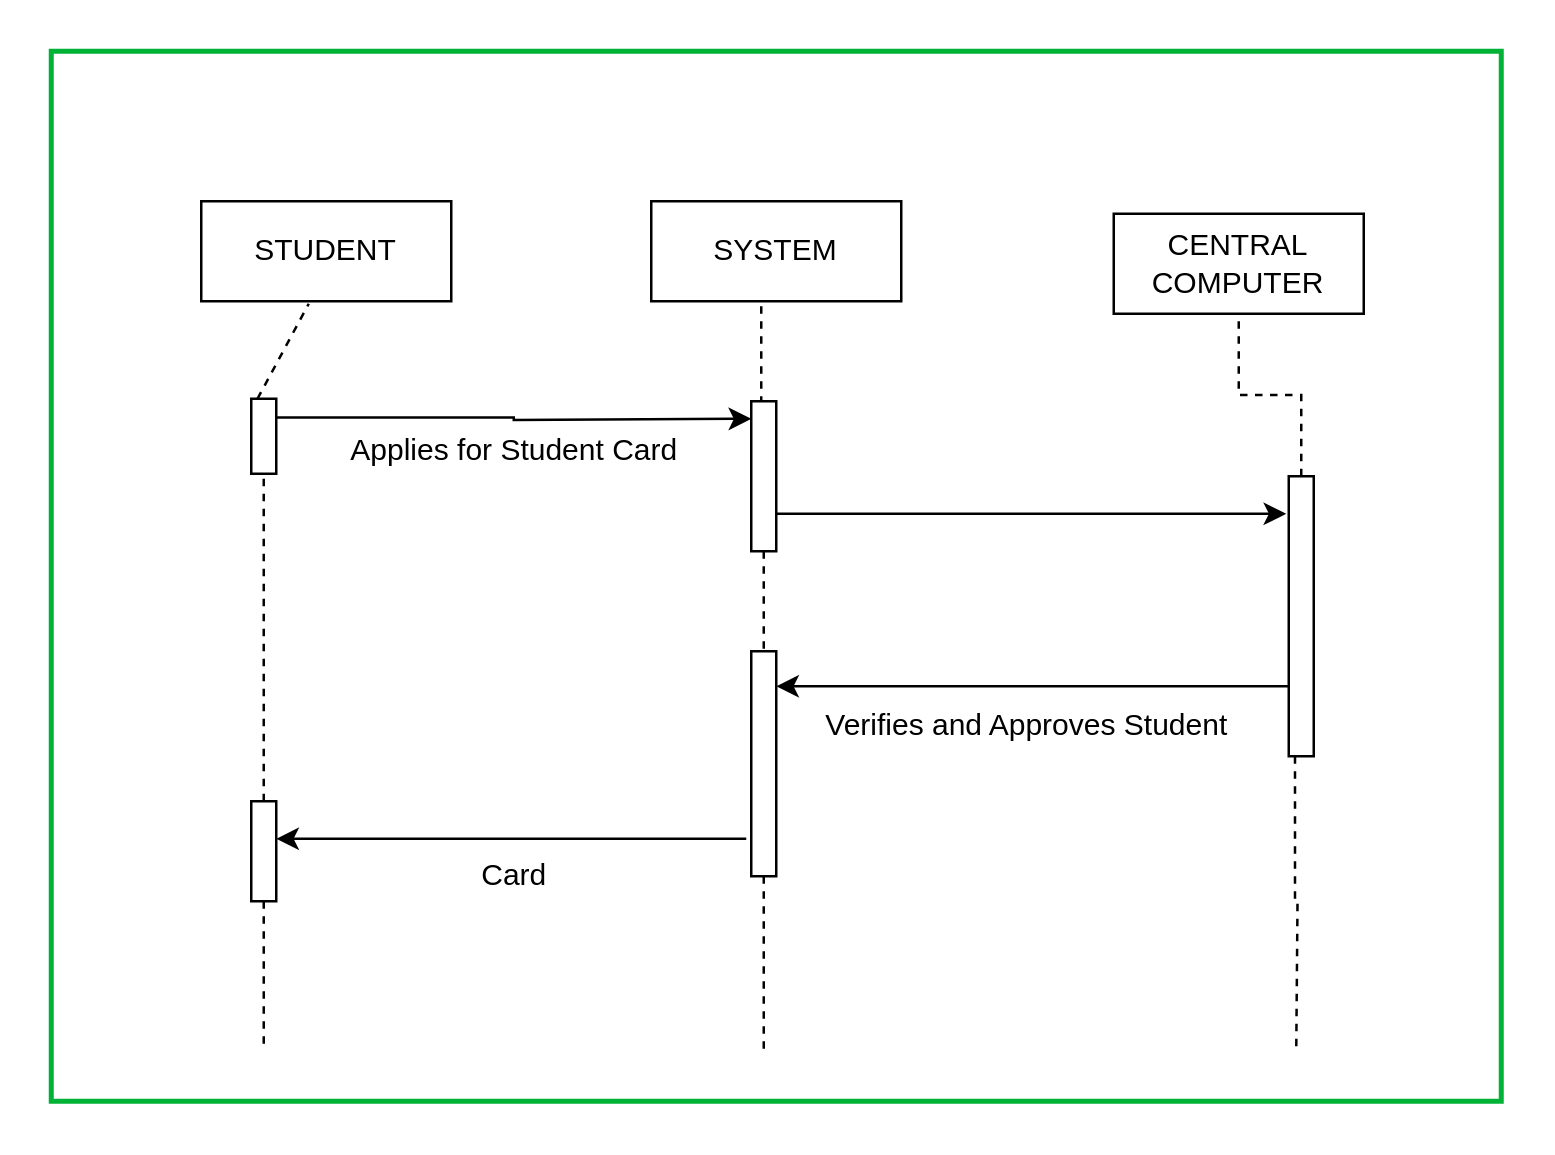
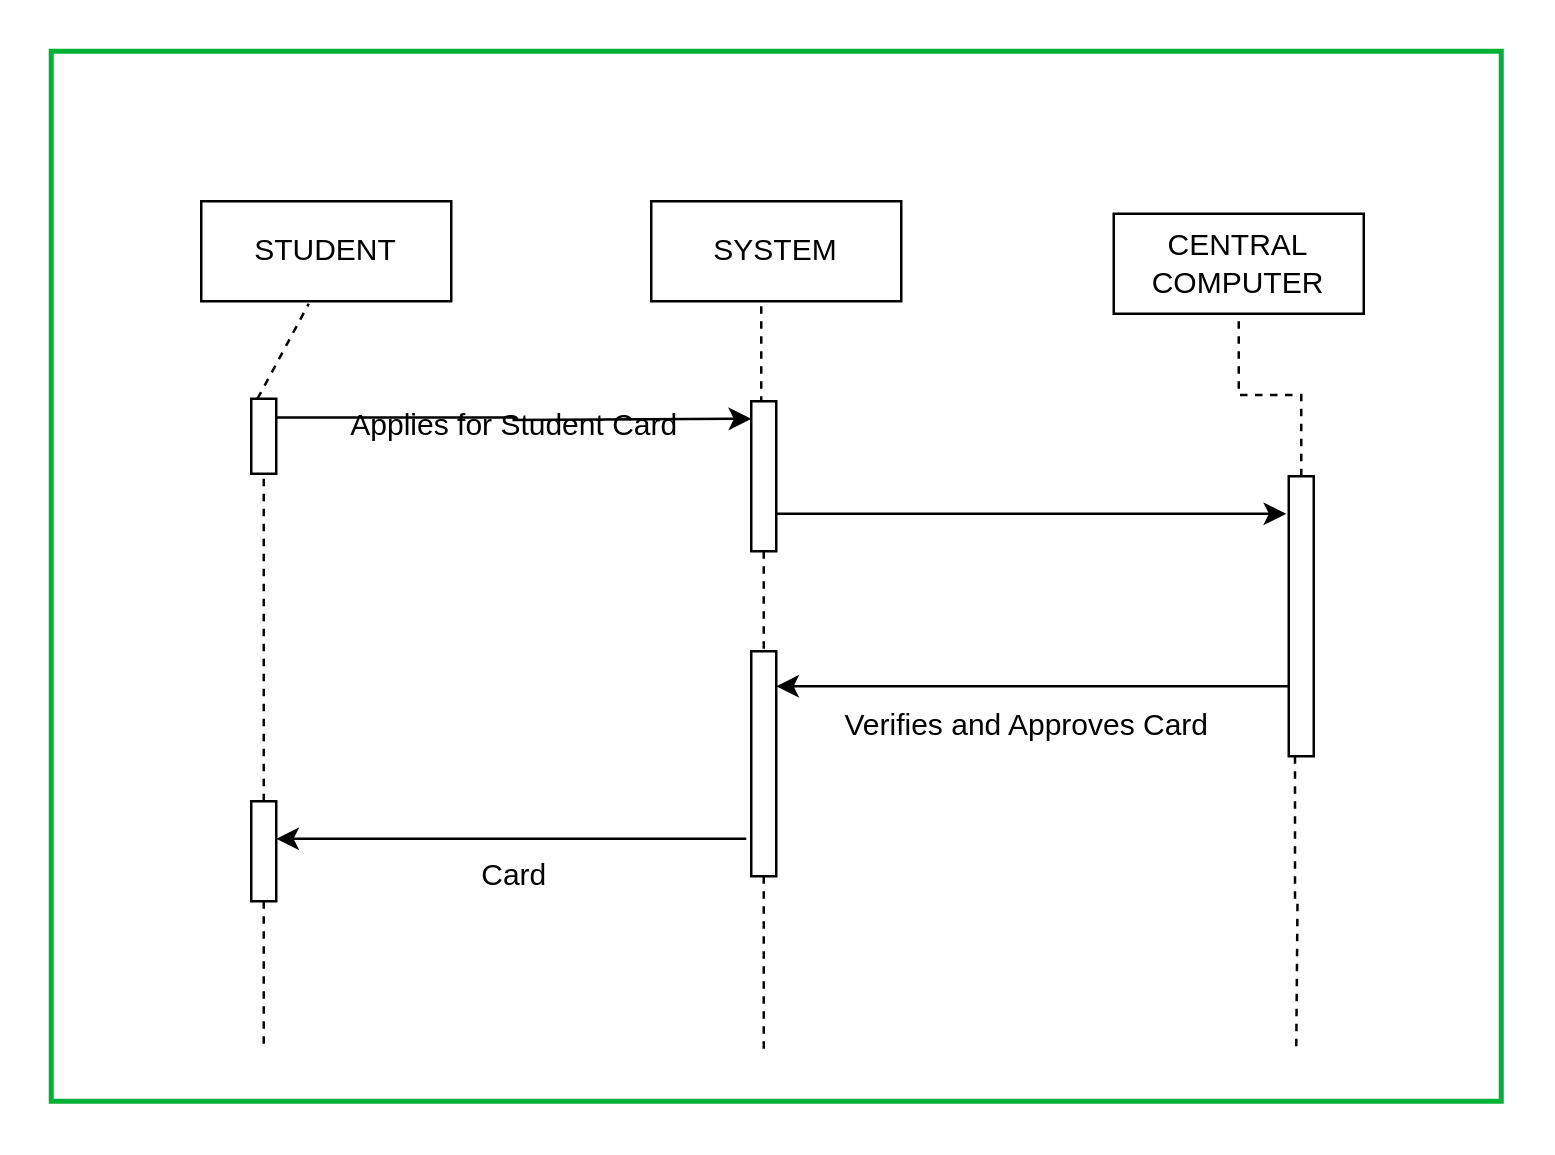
node "Applies for Student Card": moved (514, 451) -> (514, 426)
node "Verifies and Approves Student": label "Verifies and Approves Student" -> "Verifies and Approves Card"
